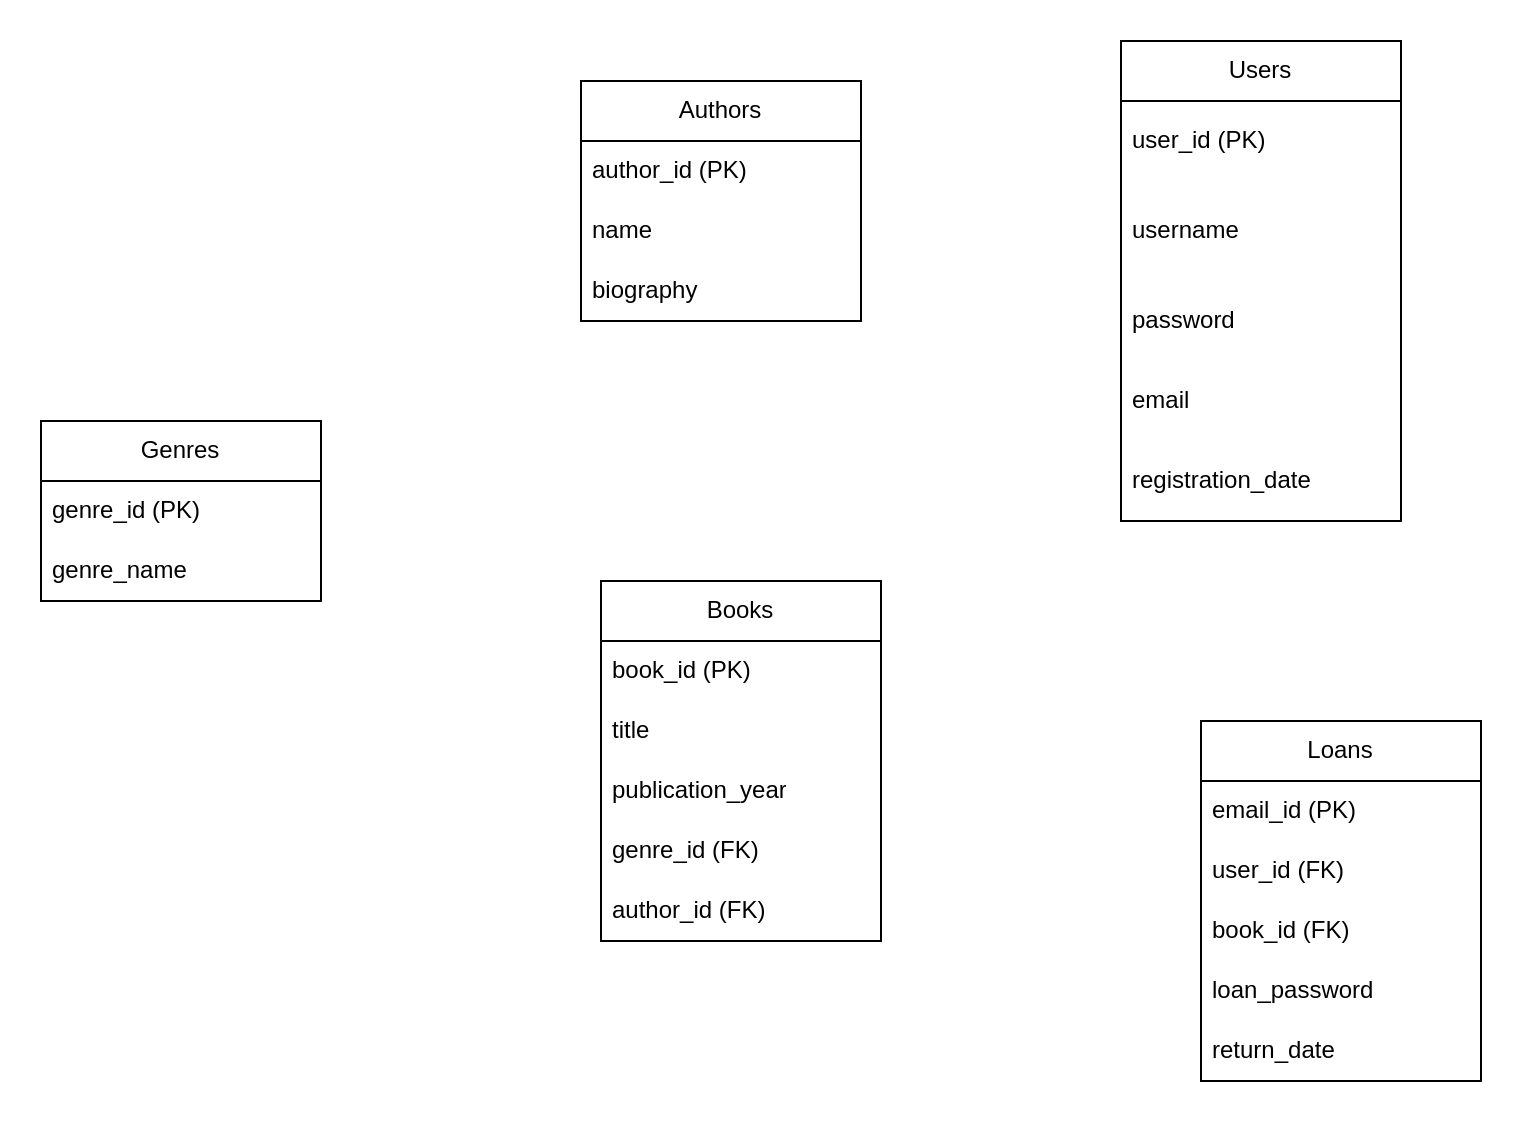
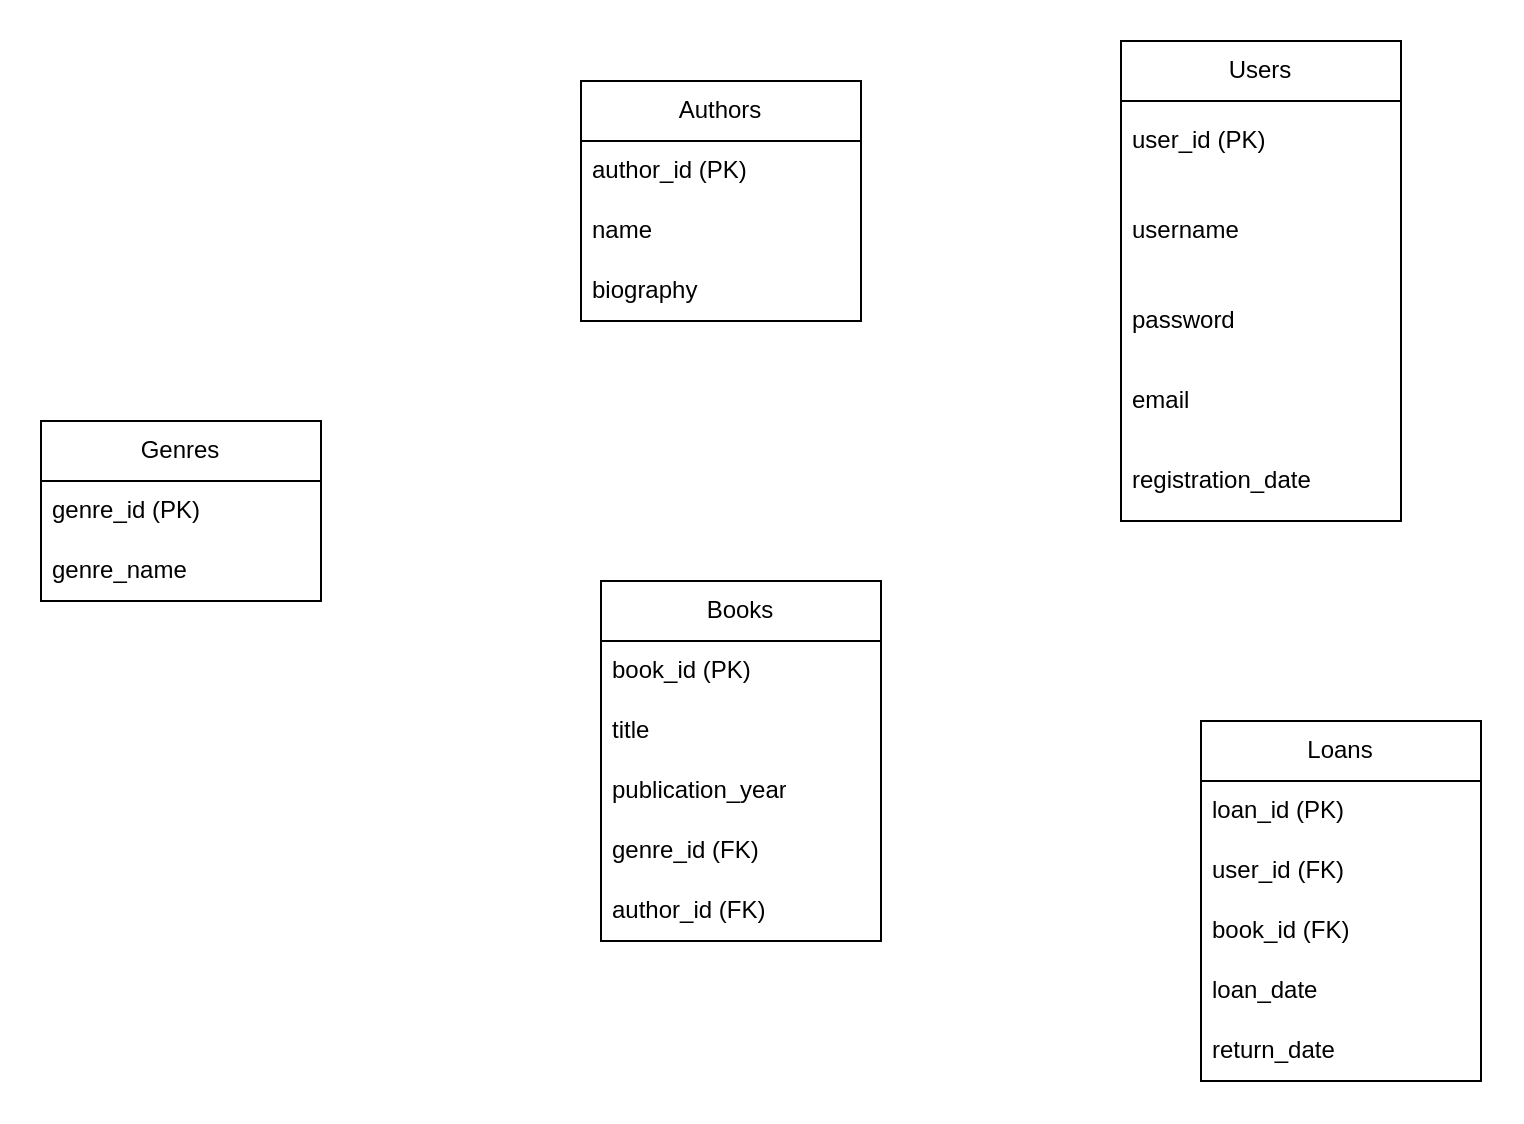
node "email_id (PK)": label "email_id (PK)" -> "loan_id (PK)"
node "loan_password": label "loan_password" -> "loan_date"
